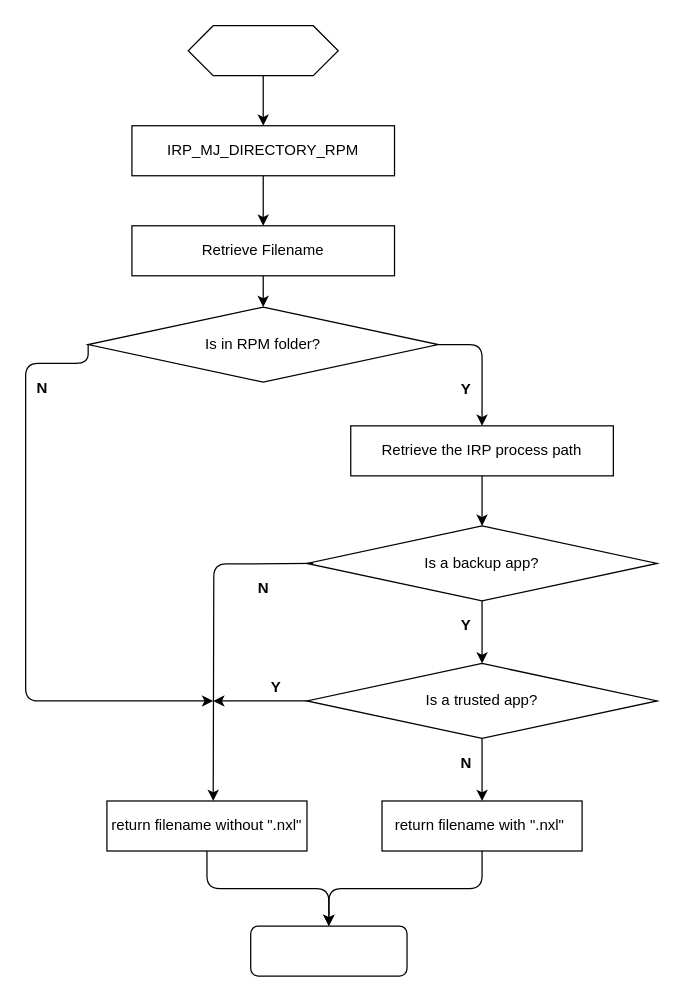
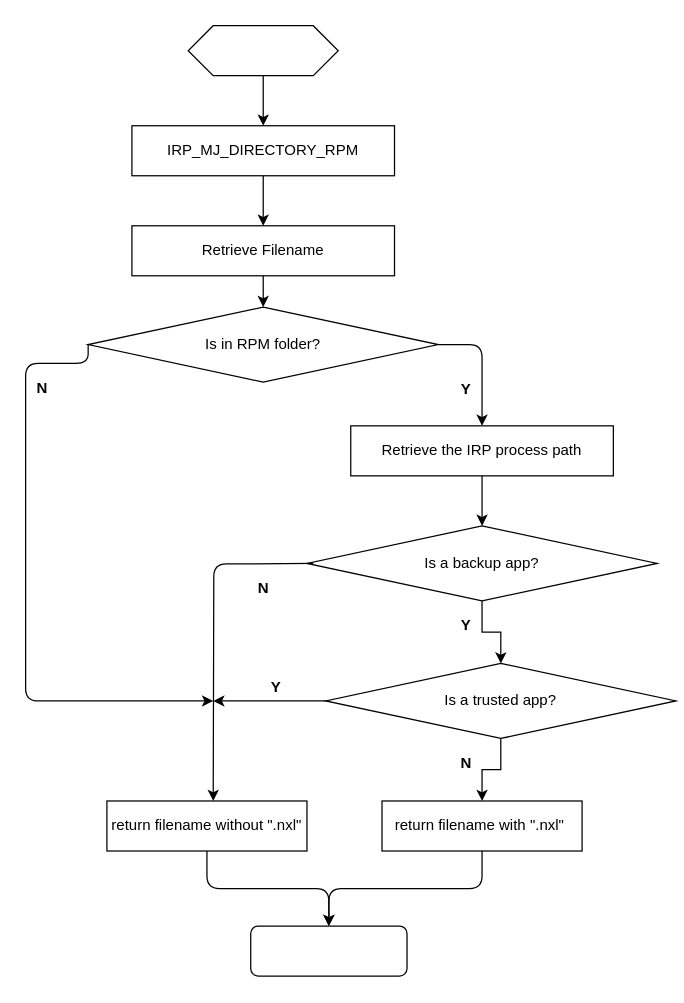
node "Is a trusted app?": moved (482, 701) -> (501, 701)
